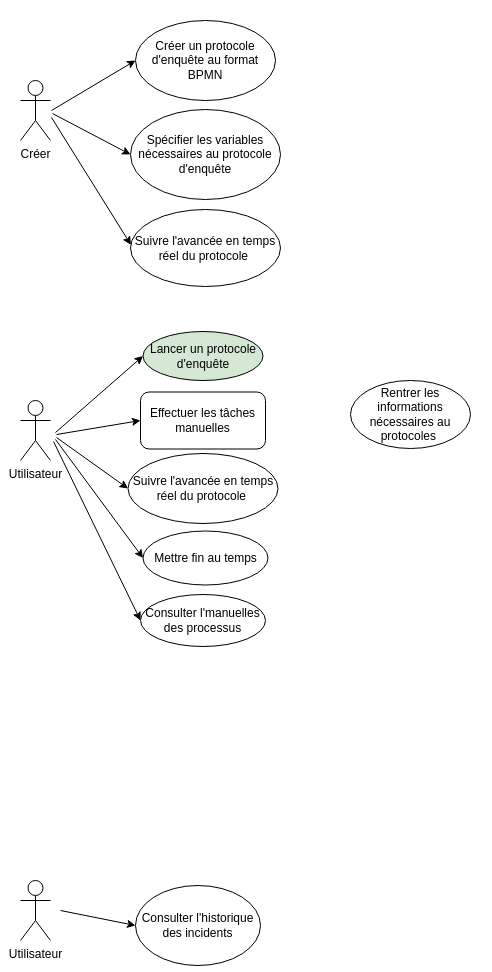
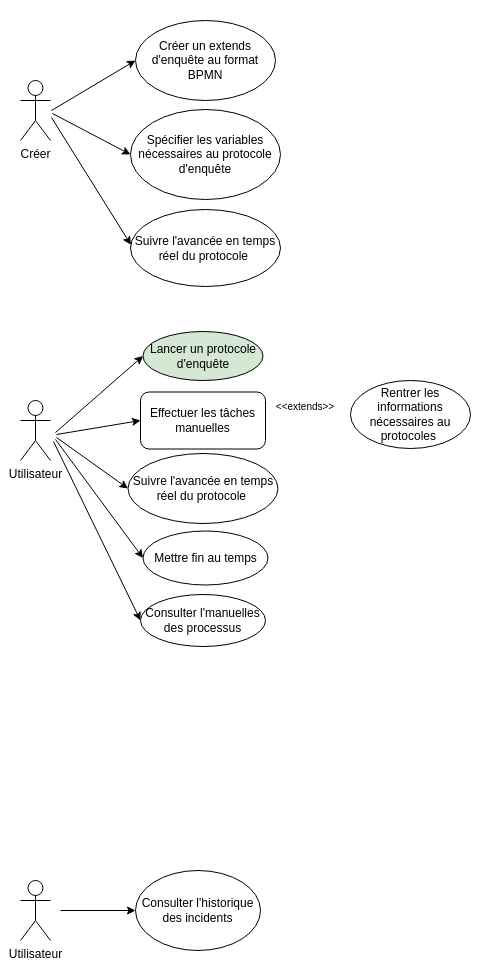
node "Créer un protocole d'enquête au format BPMN": label "Créer un protocole d'enquête au format BPMN" -> "Créer un extends d'enquête au format BPMN"
node "<<extends>>": added
node "Consulter l'historique des incidents": moved (198, 926) -> (198, 911)
